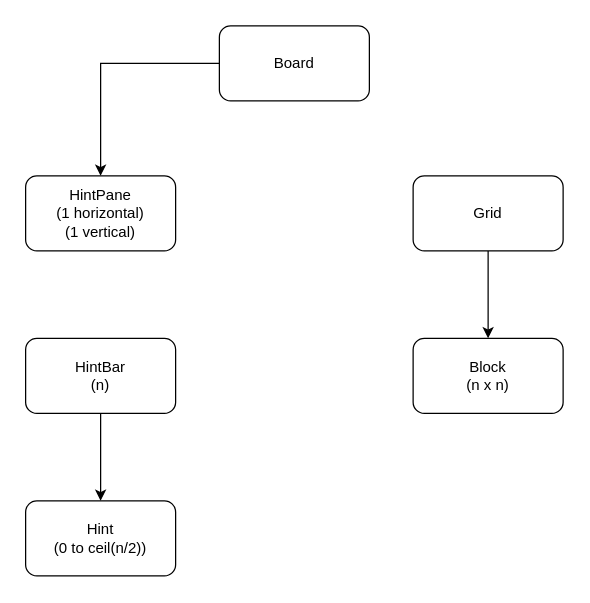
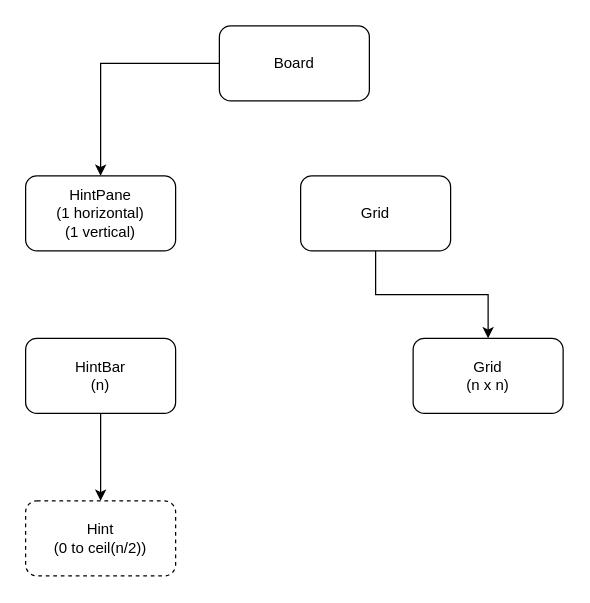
node "Grid": moved (488, 213) -> (376, 213)
node "Block (n x n)": label "Block (n x n)" -> "Grid (n x n)"
node "Hint (0 to ceil(n/2))": style solid -> dashed
